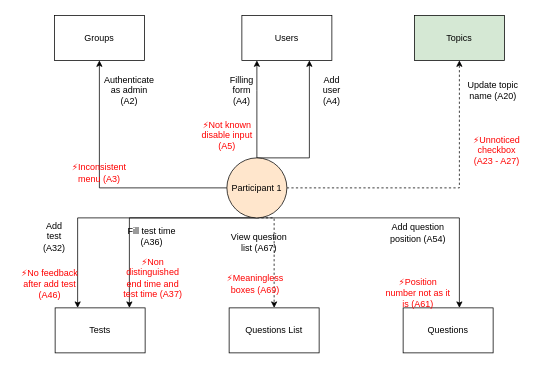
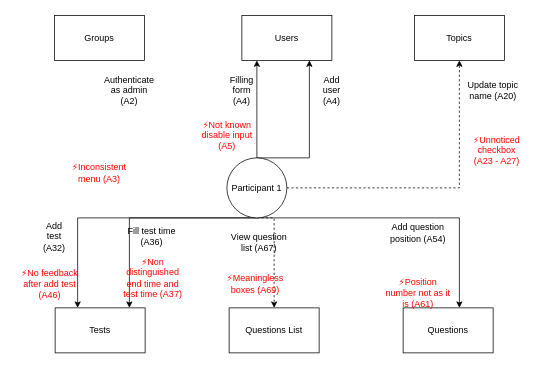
node "Topics": fillcolor #d5e8d4 -> #ffffff
edge "Participant 1" -> "Groups": removed
node "Participant 1": fillcolor #ffe6cc -> #ffffff
